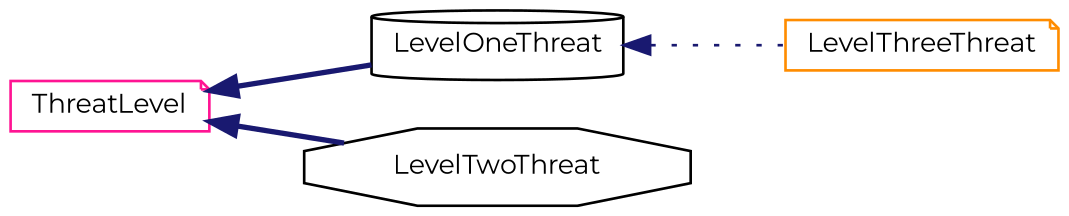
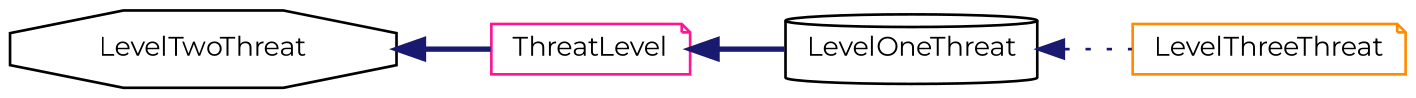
edge "LevelTwoThreat" -> "ThreatLevel": reversed
